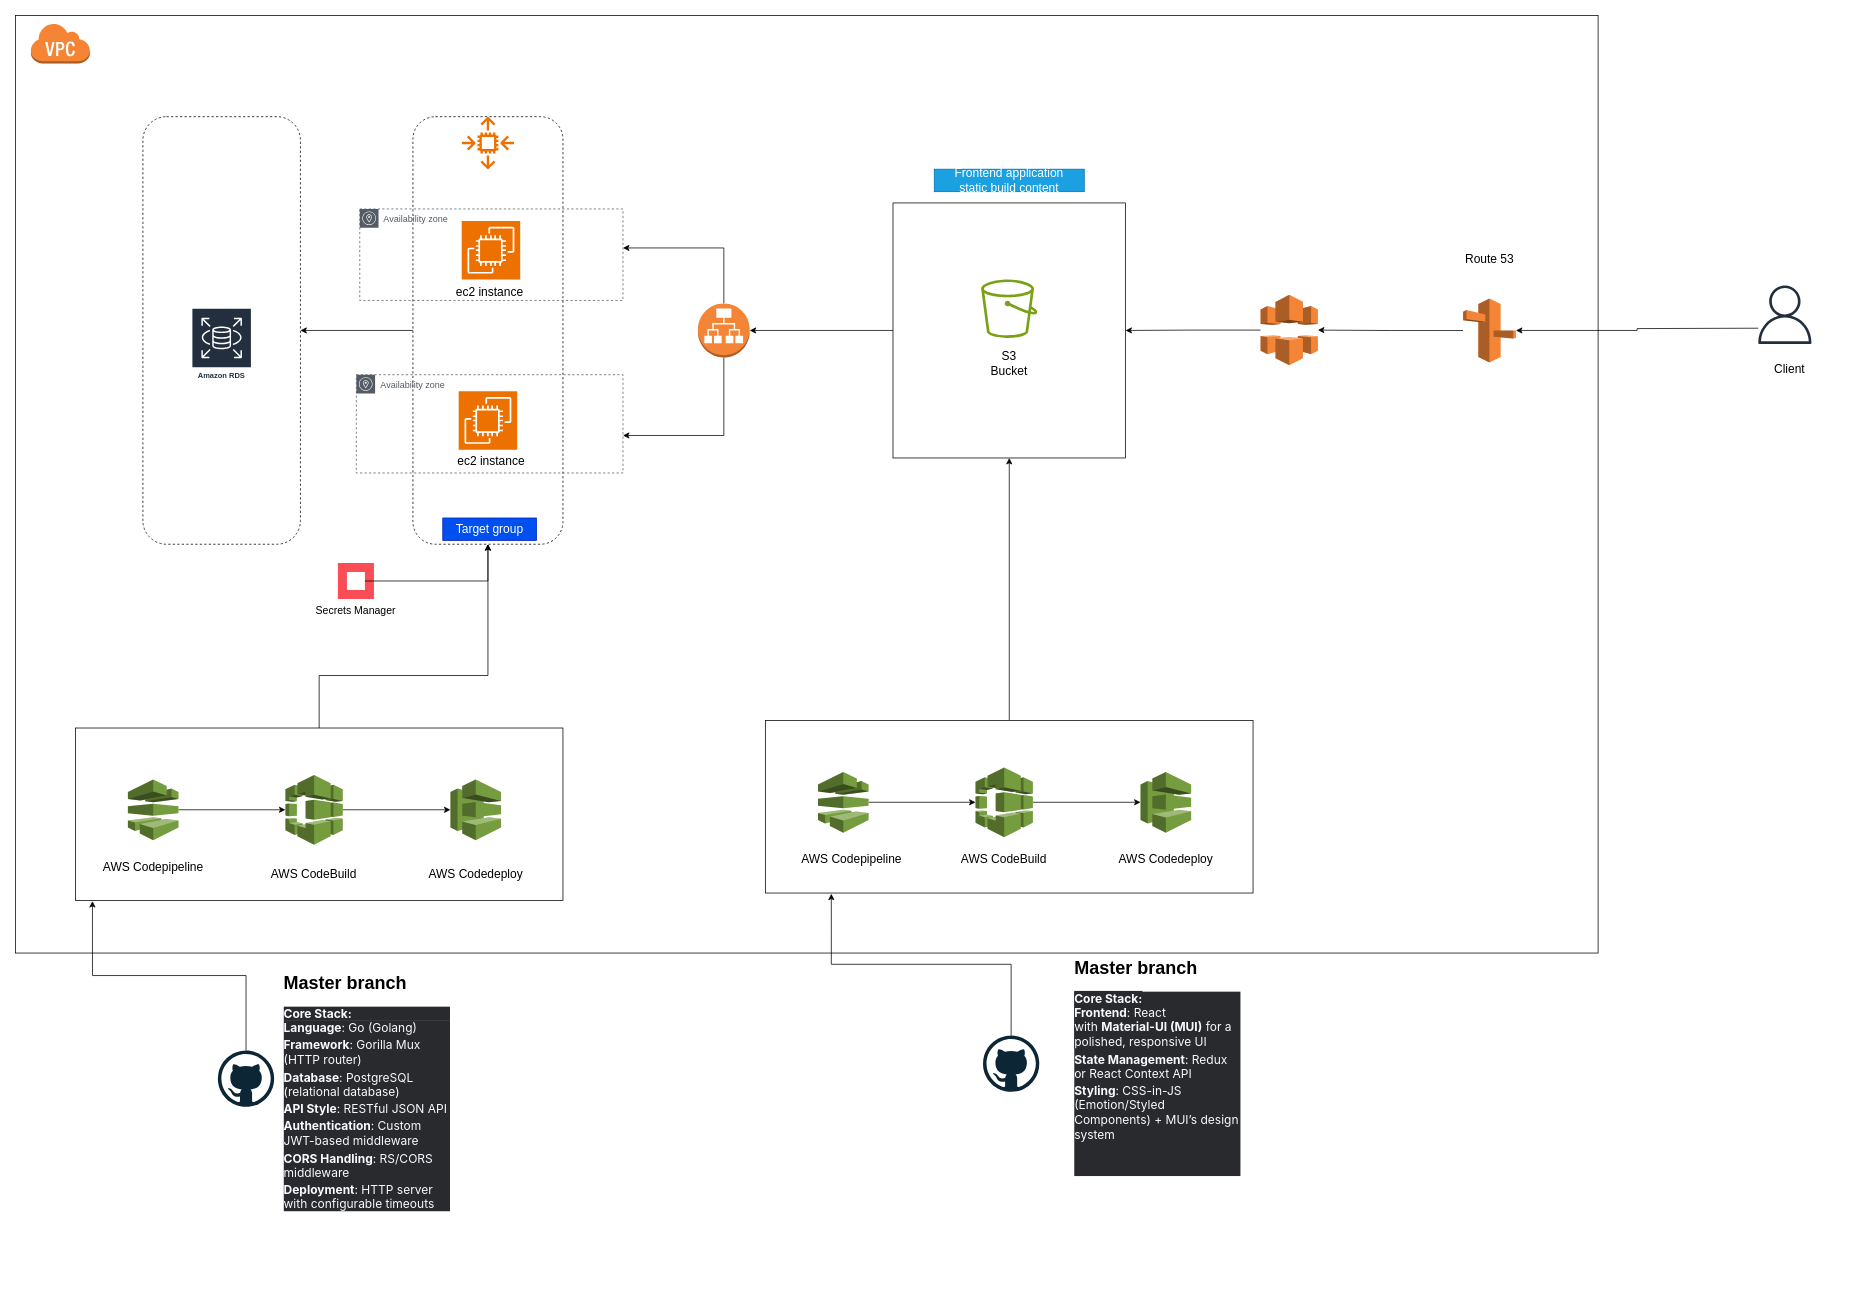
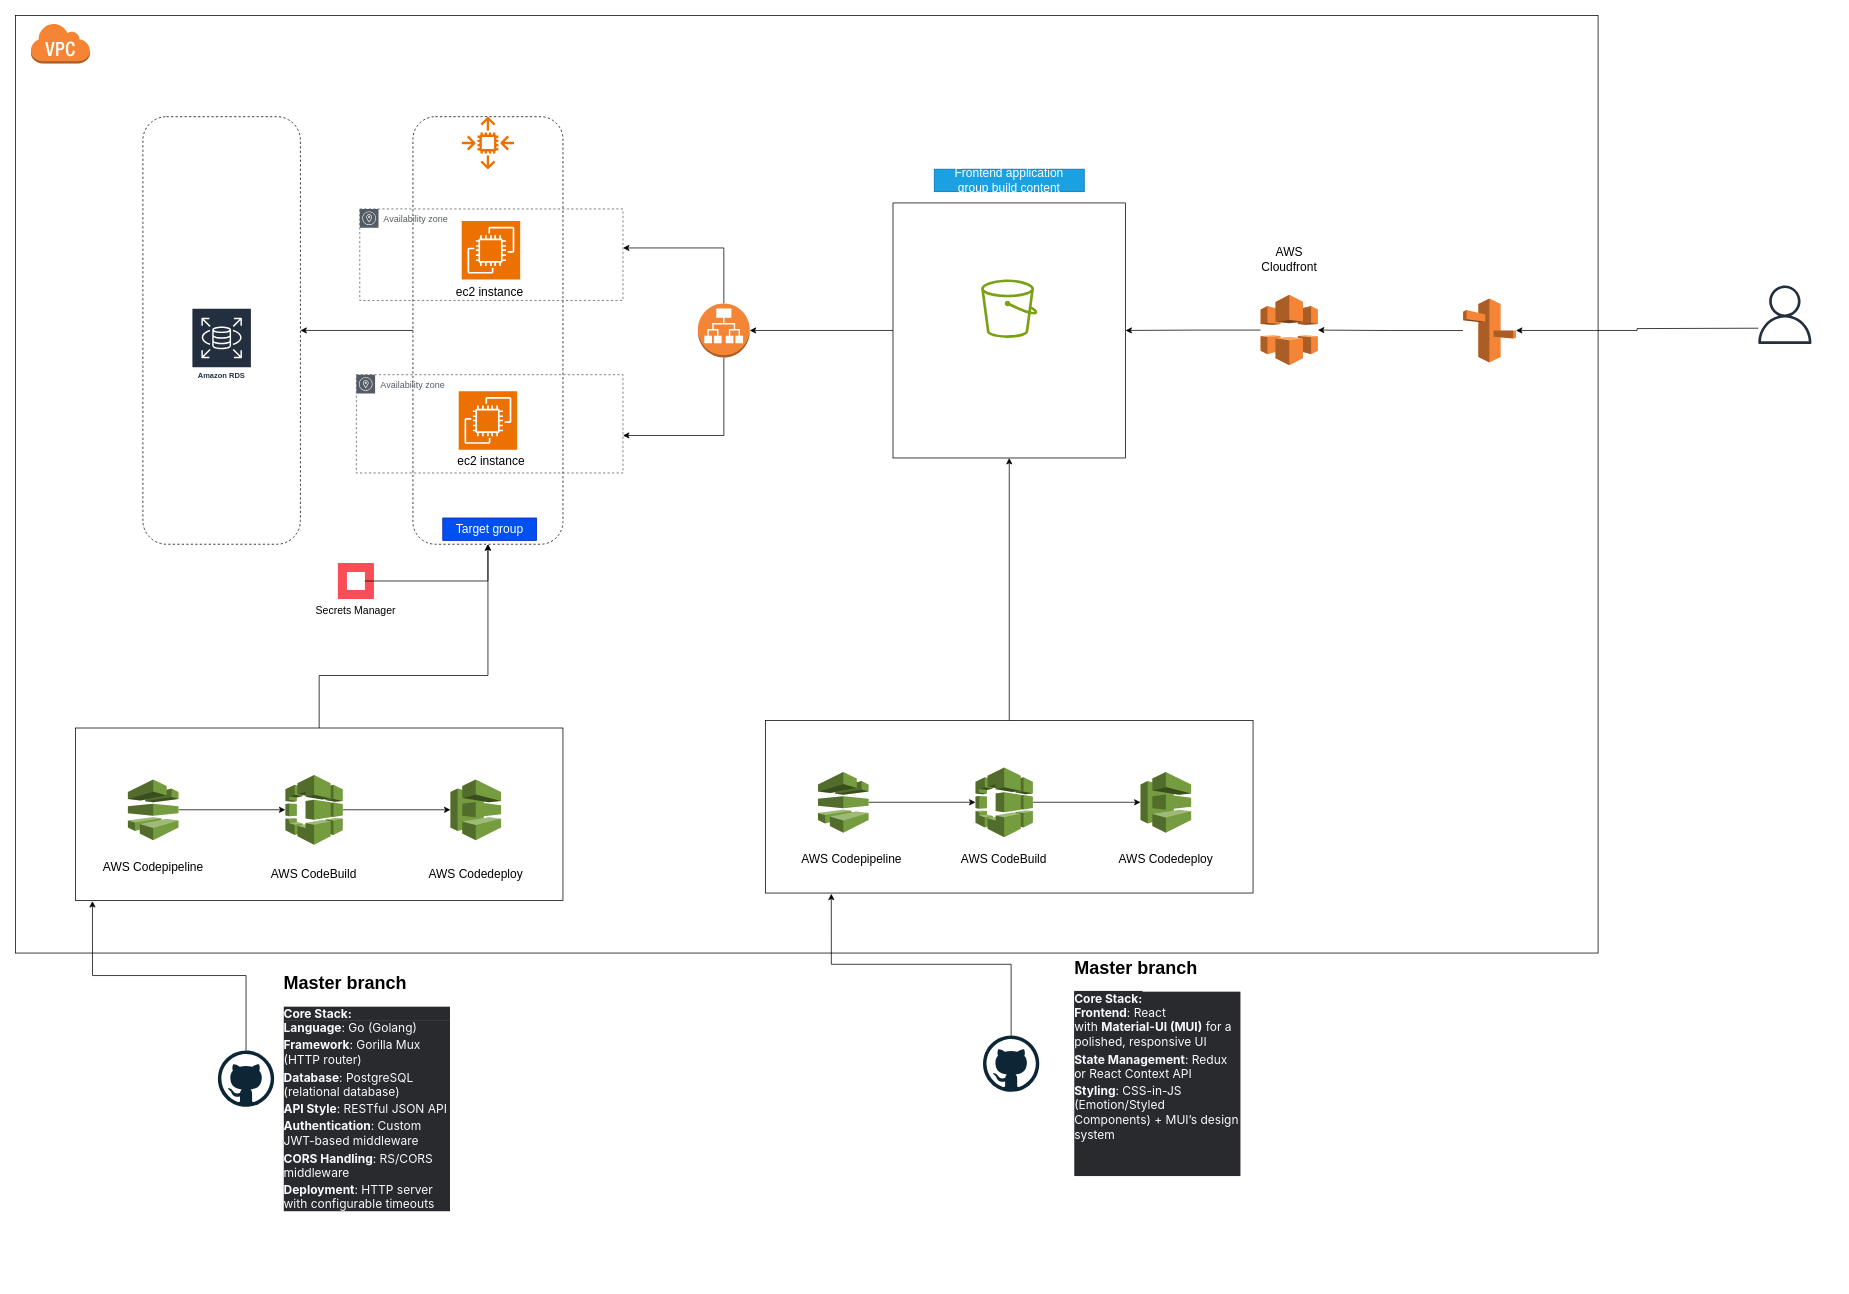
node "Frontend application static build content": label "Frontend application static build content" -> "Frontend application group build content"
node "AWS Cloudfront": added
node "Route 53": removed
node "S3 Bucket": removed
node "Client": removed
